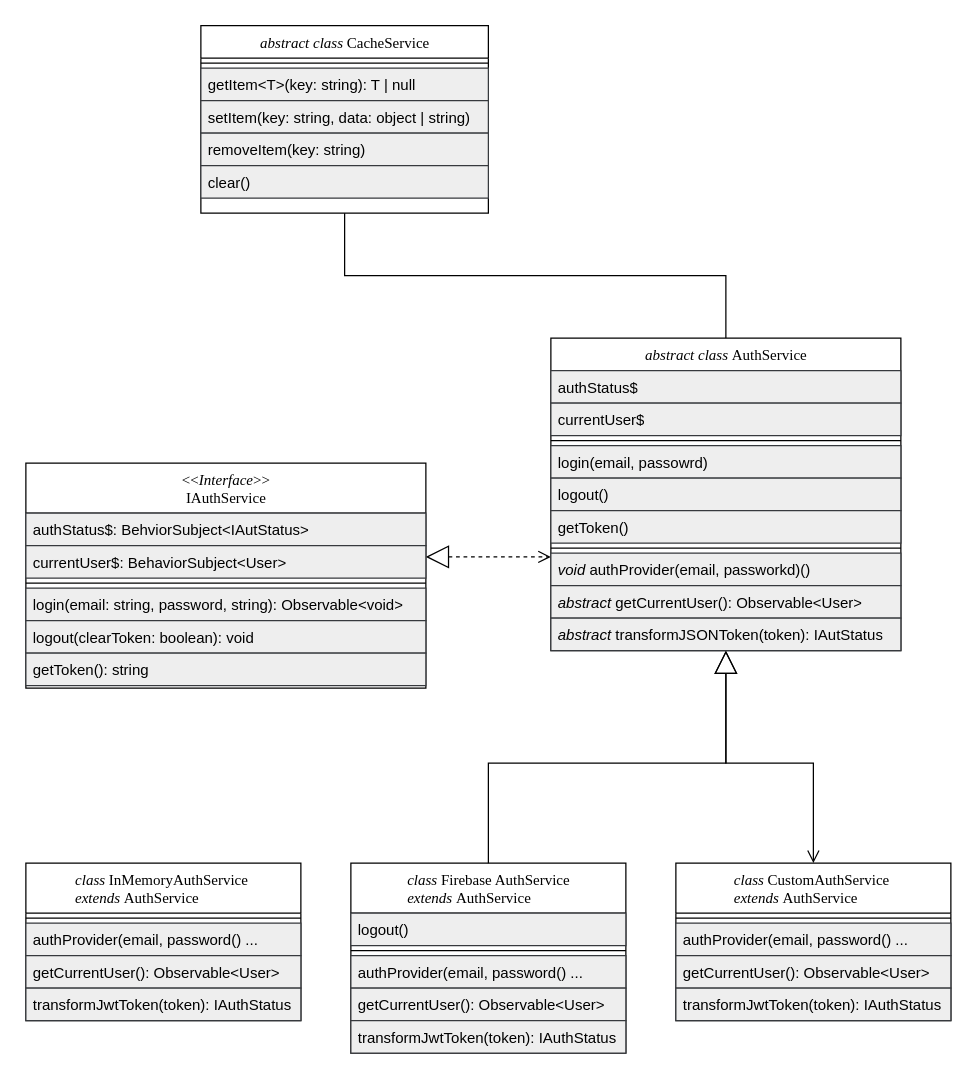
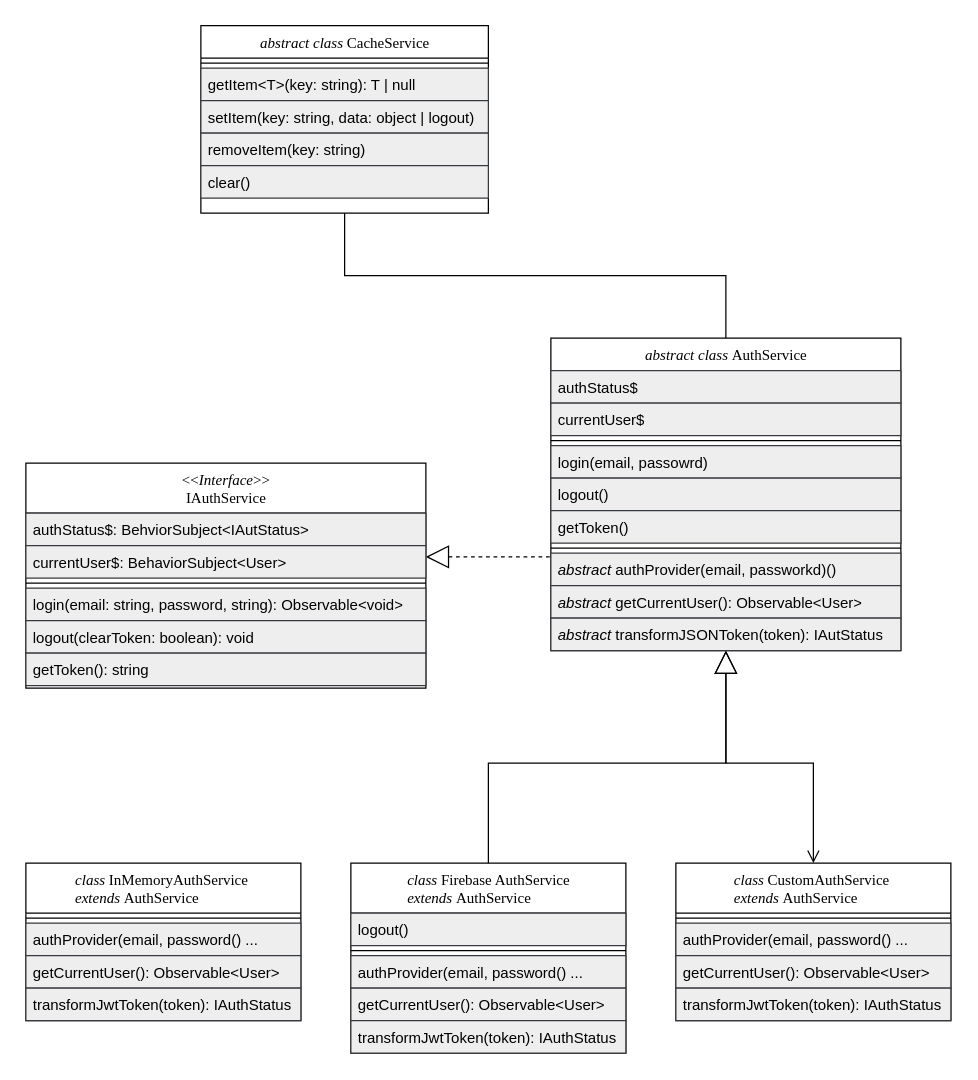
node "setItem(key: string, data: object | string)": label "setItem(key: string, data: object | string)" -> "setItem(key: string, data: object | logout)"
edge "abstract class AuthService" -- "<<Interface>> IAuthService": arrowhead open -> none
node "void authProvider(email, passworkd)()": label "void authProvider(email, passworkd)()" -> "abstract authProvider(email, passworkd)()"
